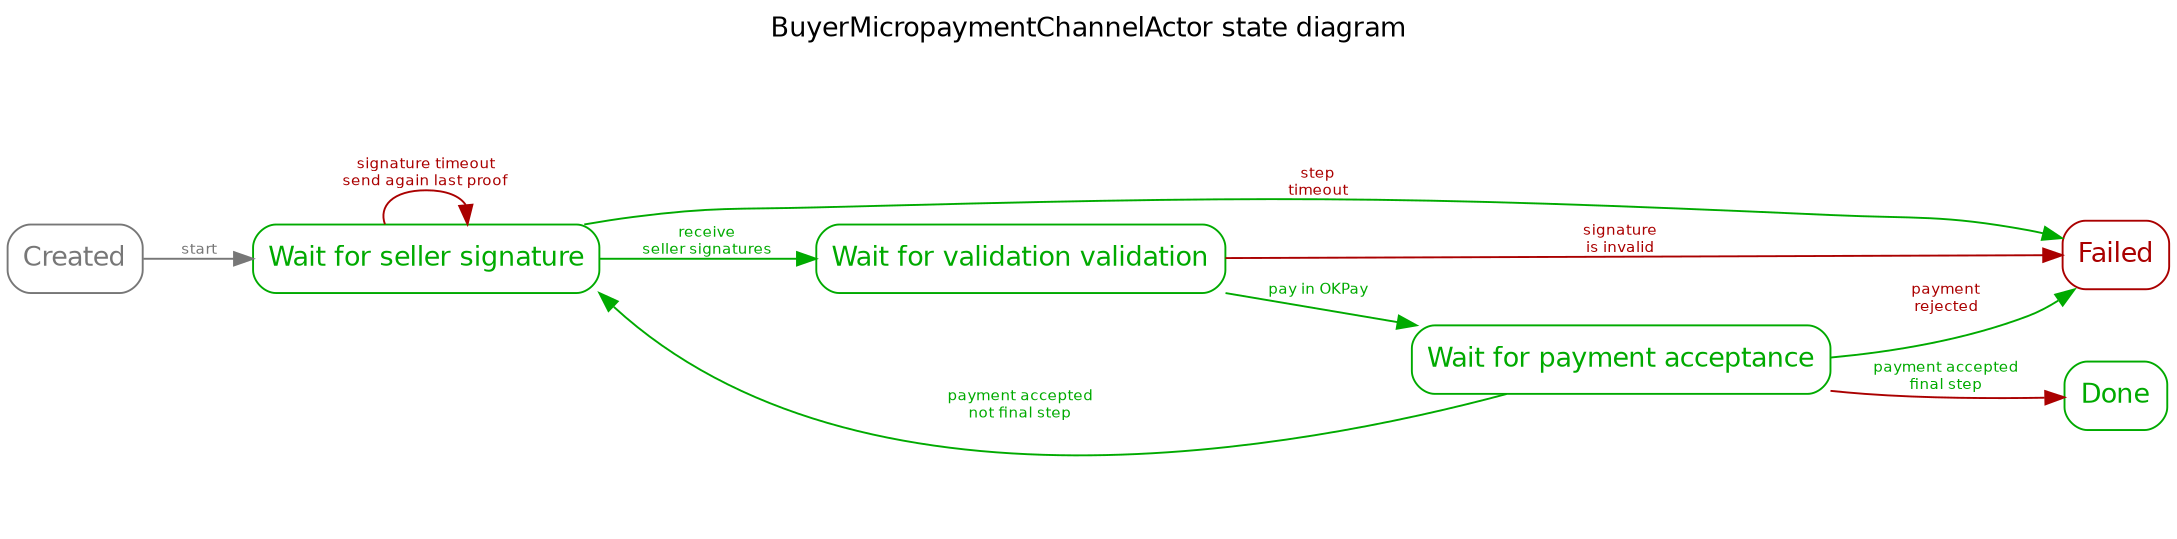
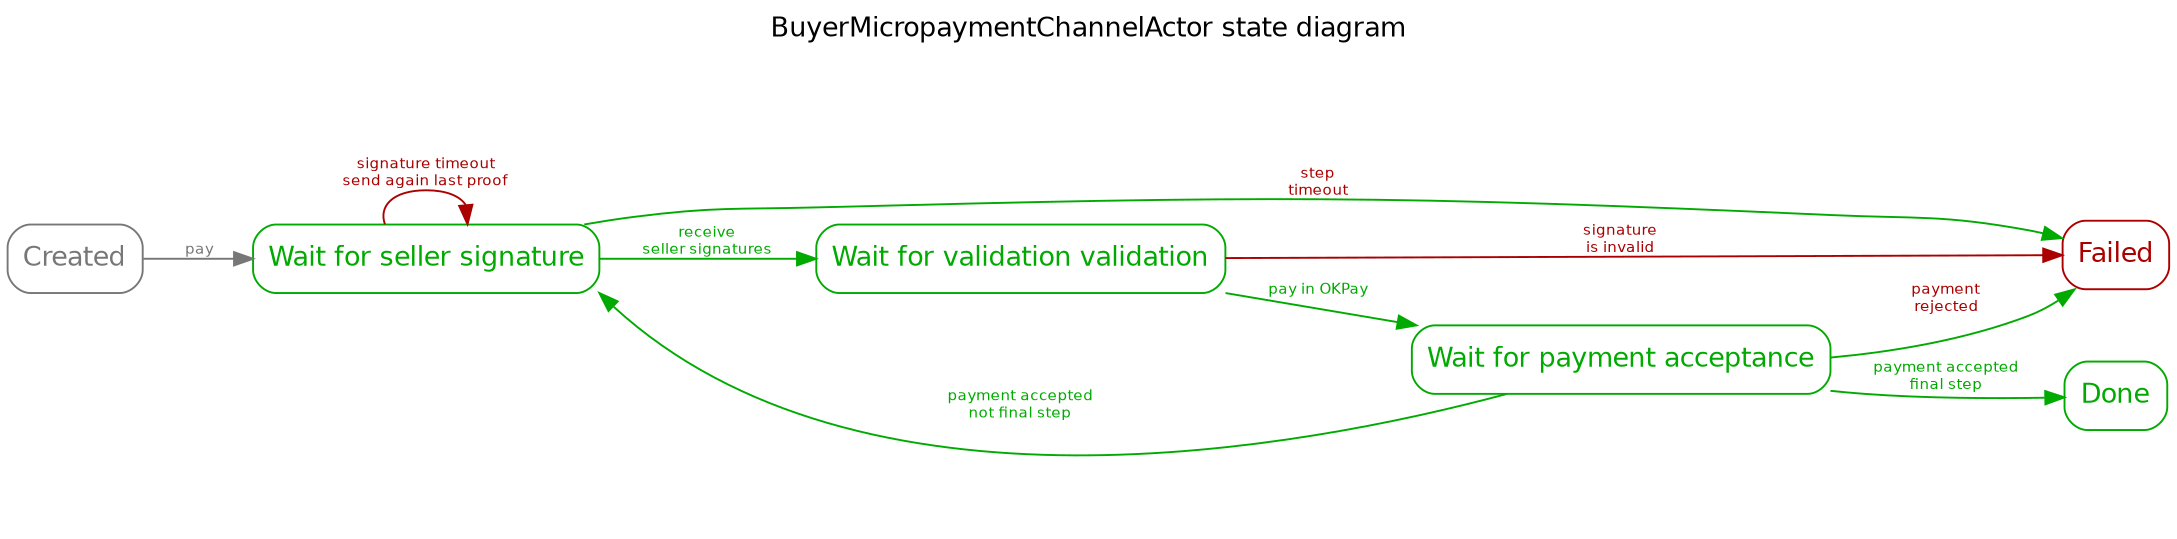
edge "Created" -> "Wait for seller signature": label " start" -> " pay"
edge "Wait for payment acceptance" -> "Done": color #aa0000 -> #00aa00
